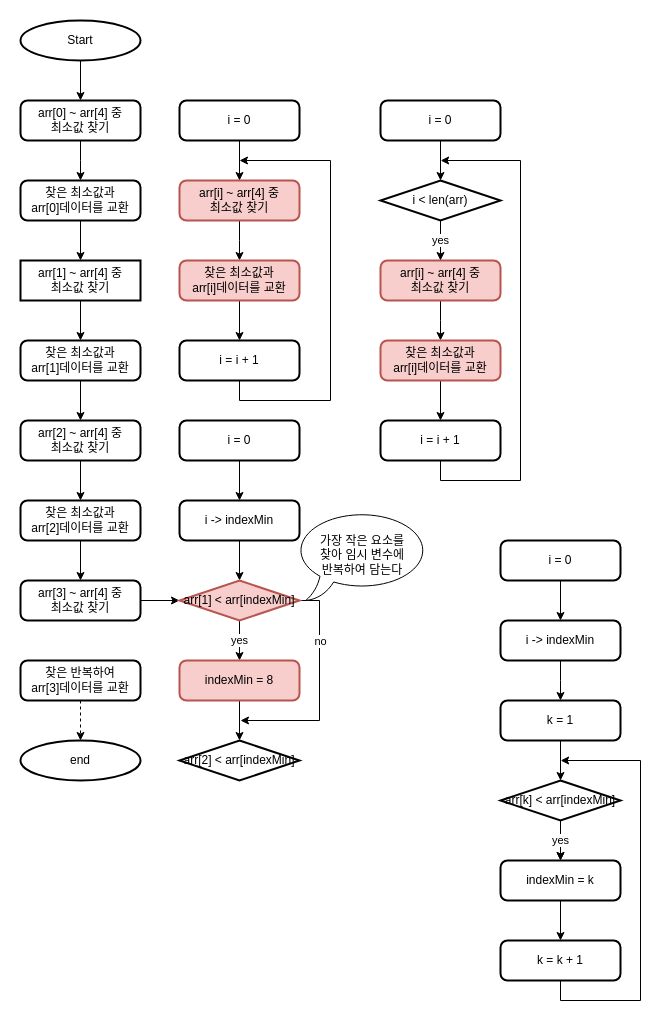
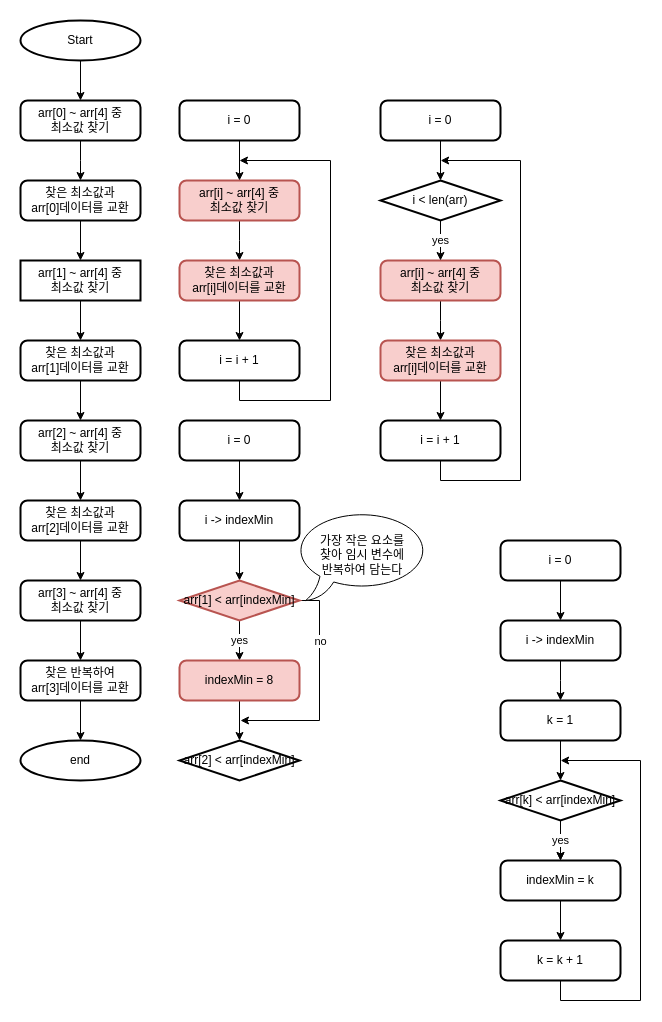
edge "arr[3] ~ arr[4] 중 최소값 찾기" -> "arr[1] < arr[indexMin]": now "arr[3] ~ arr[4] 중 최소값 찾기" -> "찾은 반복하여 arr[3]데이터를 교환"
edge "찾은 반복하여 arr[3]데이터를 교환" -> "end": style dashed -> solid
